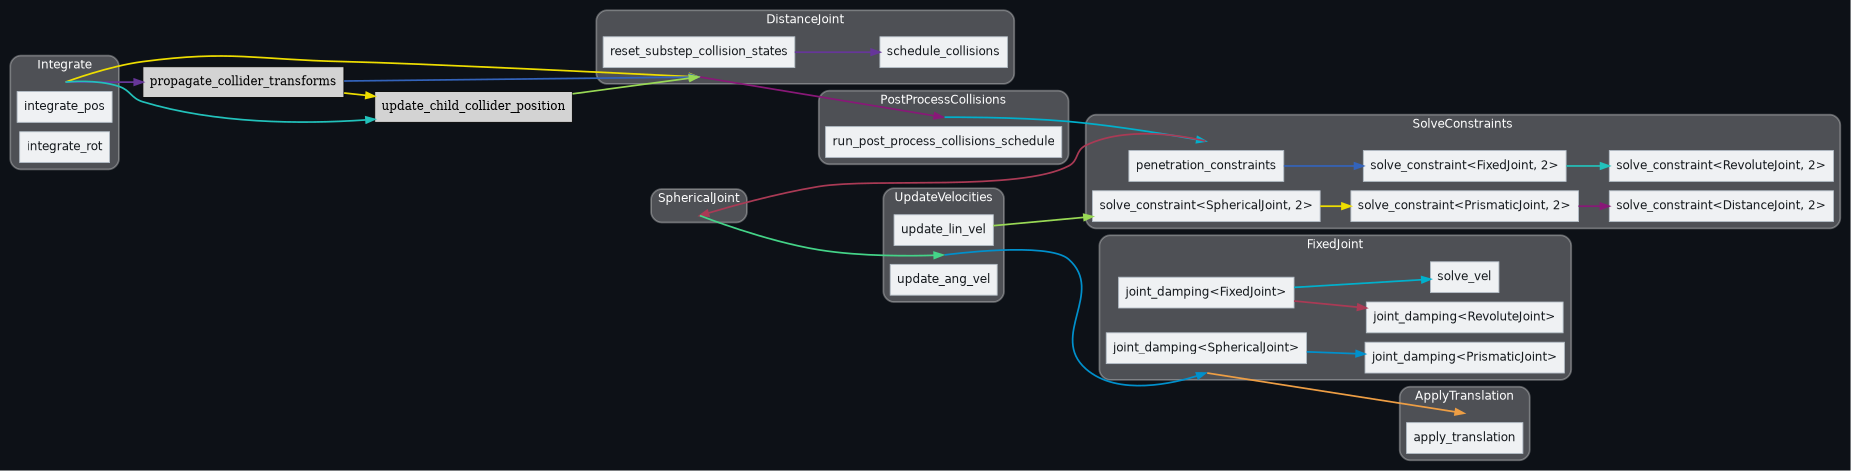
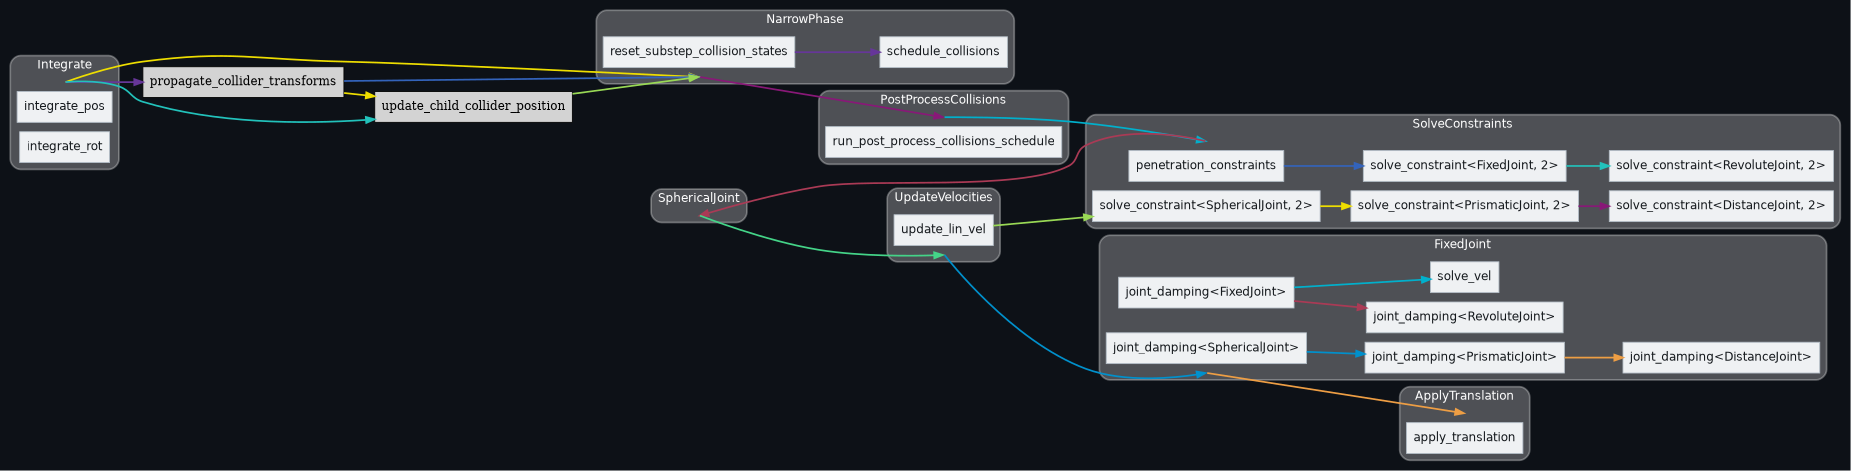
cluster "DistanceJoint": label "DistanceJoint" -> "NarrowPhase"
node "update_ang_vel": removed
node "joint_damping<DistanceJoint>": added
